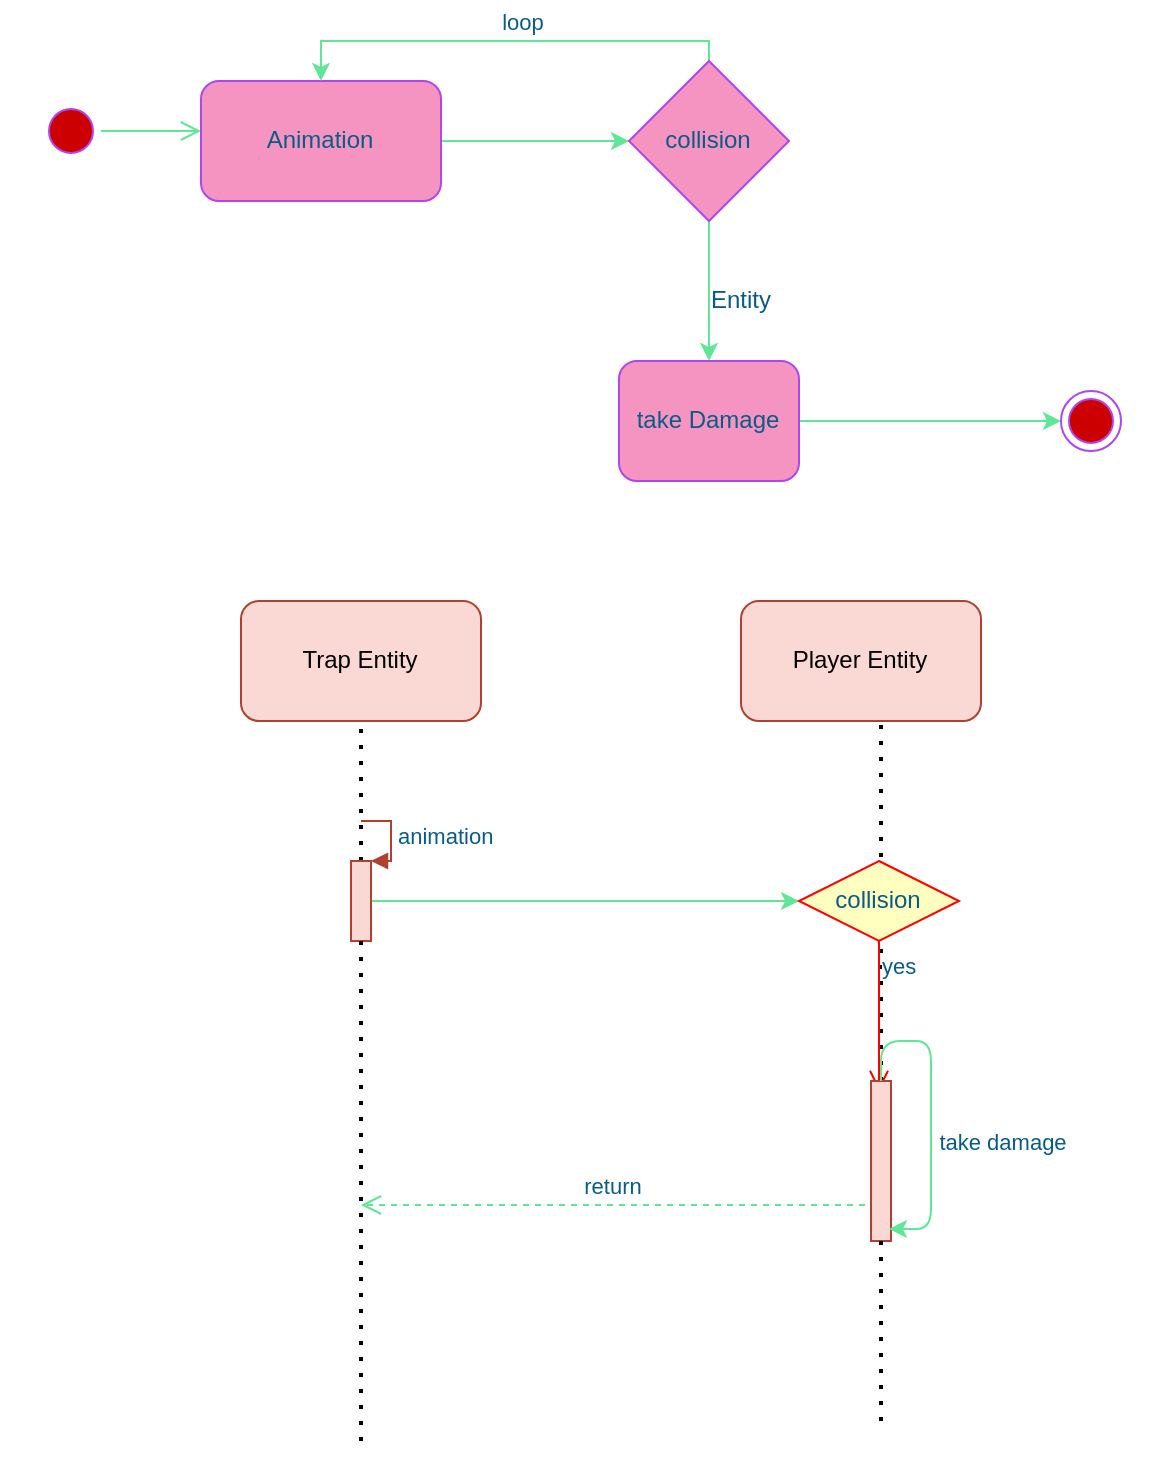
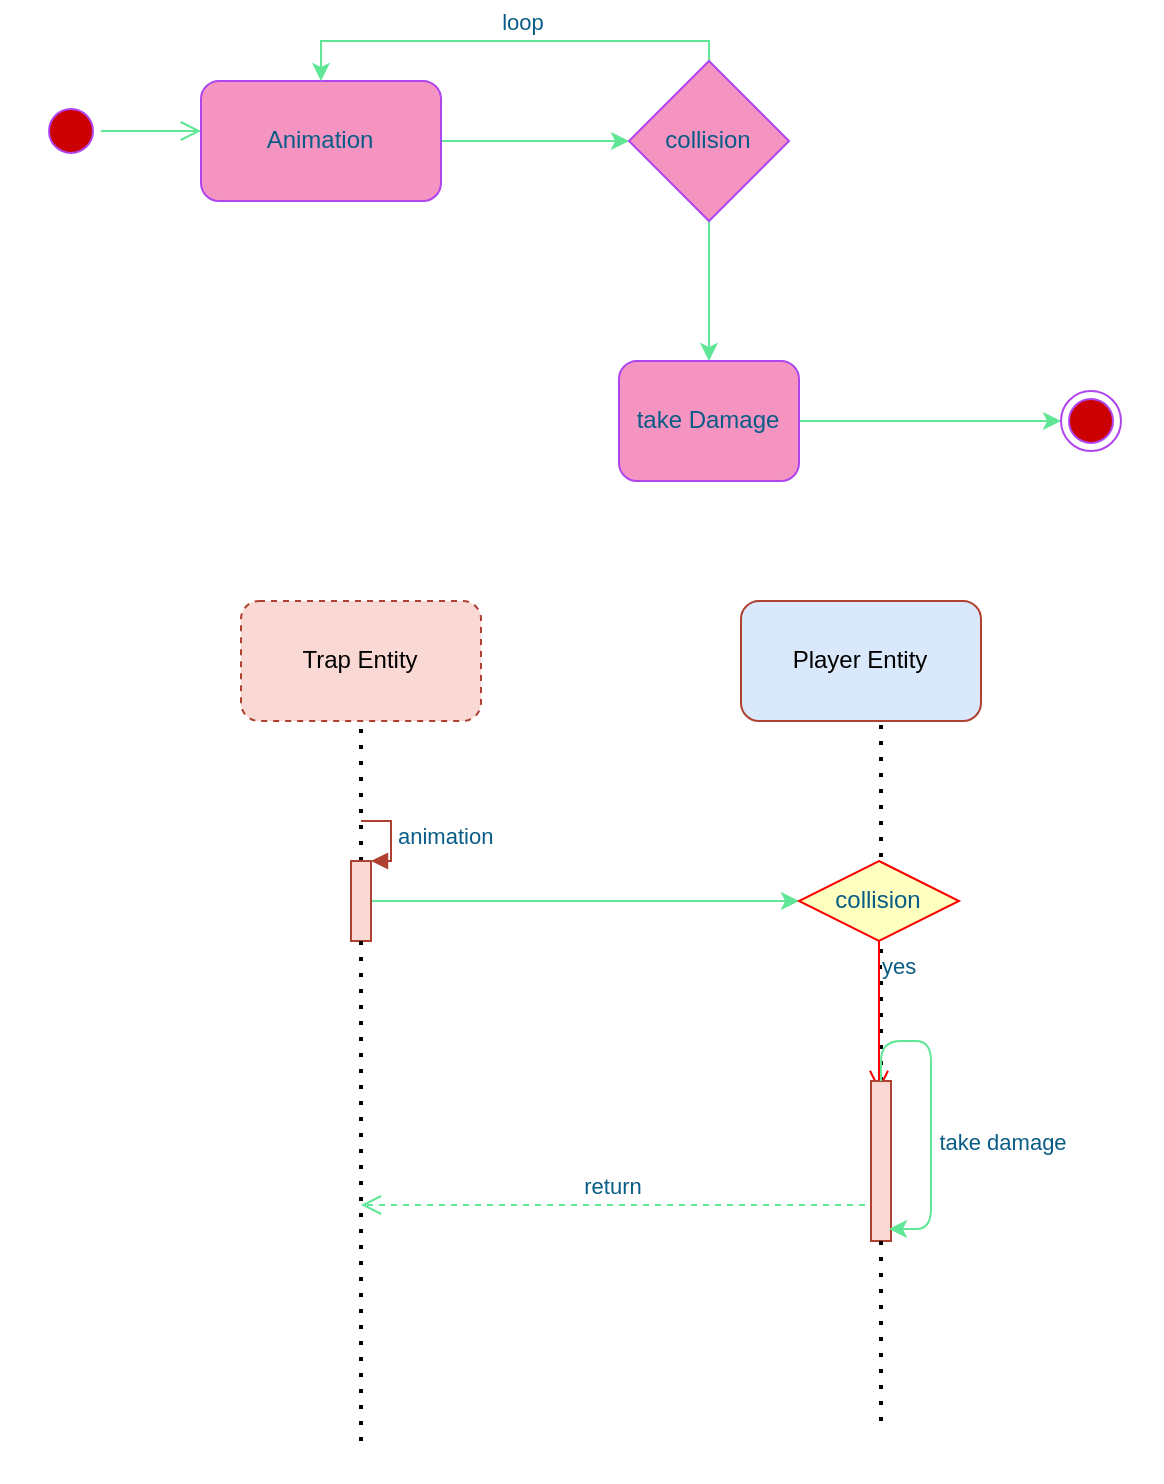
node "Entity": removed
node "Trap Entity": style solid -> dashed
node "Player Entity": fillcolor #fad9d5 -> #dae8fc
